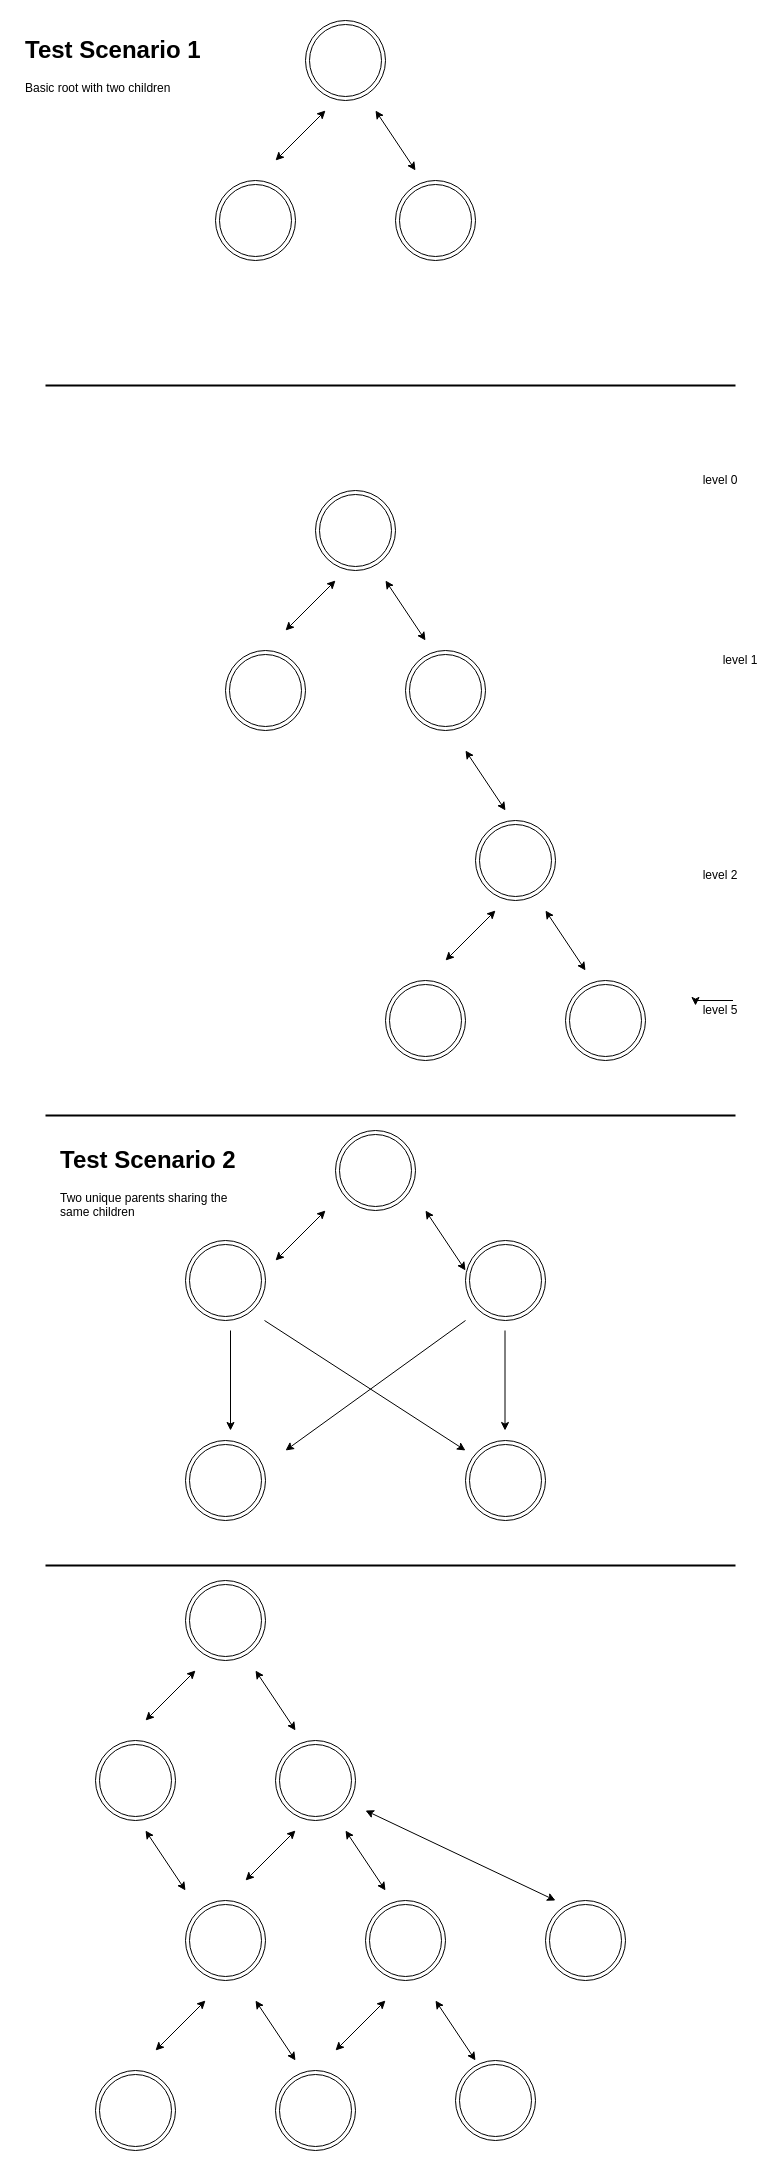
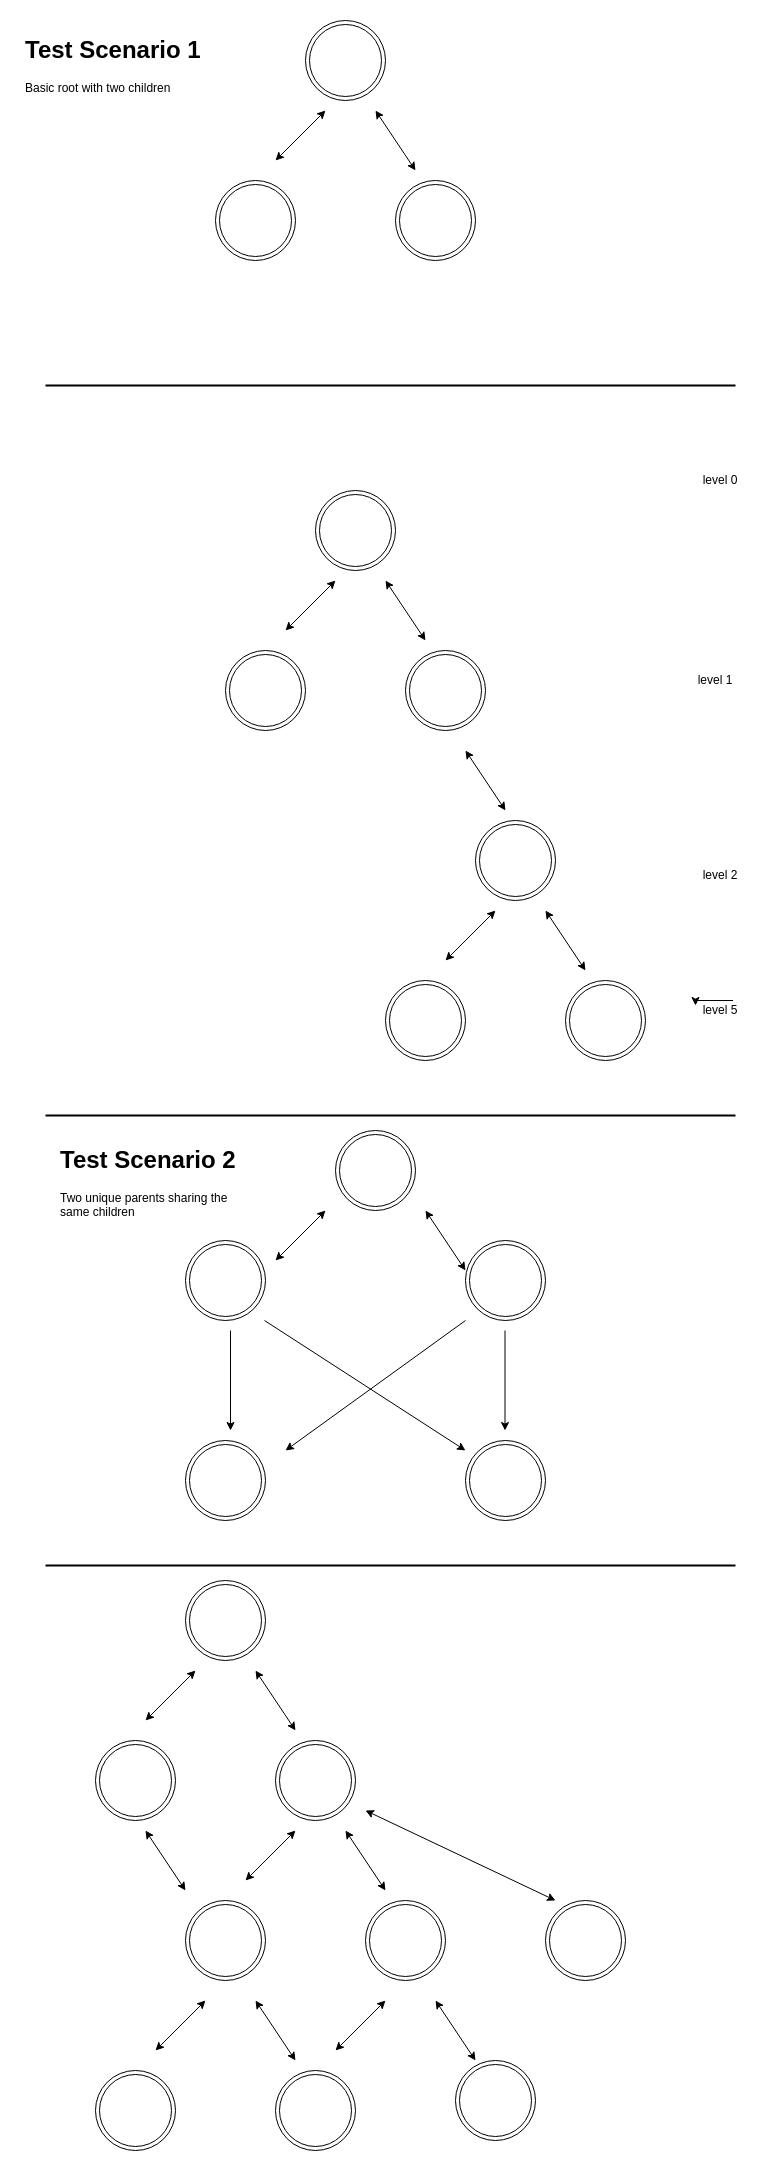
node "level 1": moved (741, 661) -> (716, 681)
